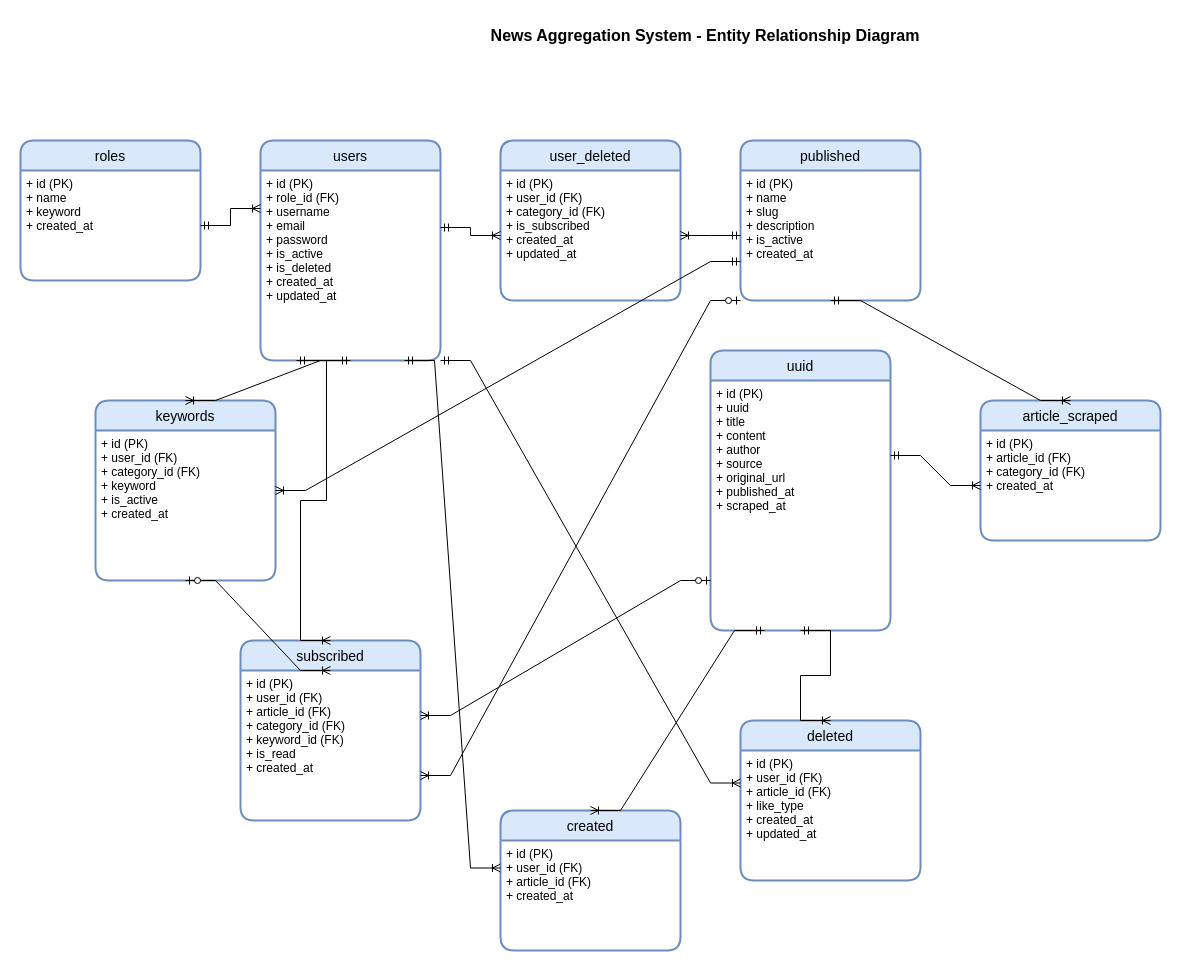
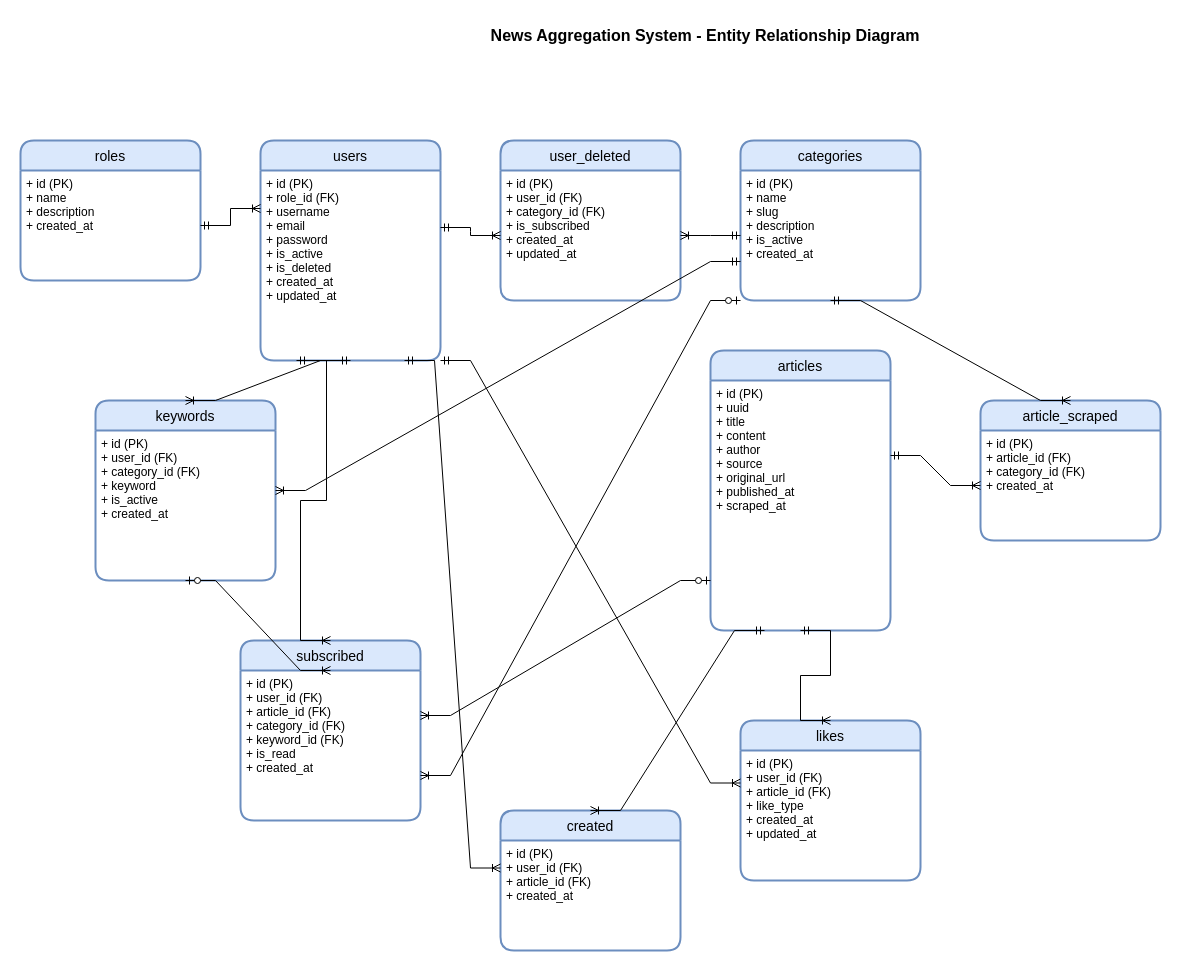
node "published": label "published" -> "categories"
node "+ id (PK) + name + keyword + created_at": label "+ id (PK) + name + keyword + created_at" -> "+ id (PK) + name + description + created_at"
node "uuid": label "uuid" -> "articles"
node "deleted": label "deleted" -> "likes"
